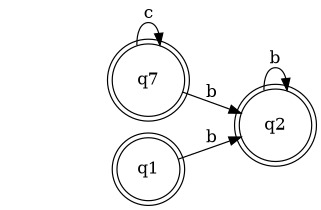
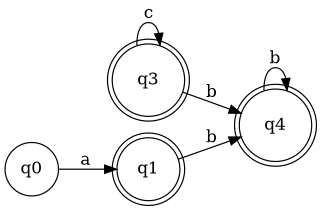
node "q7": label "q7" -> "q3"
node "q2": label "q2" -> "q4"
node "q0": added
